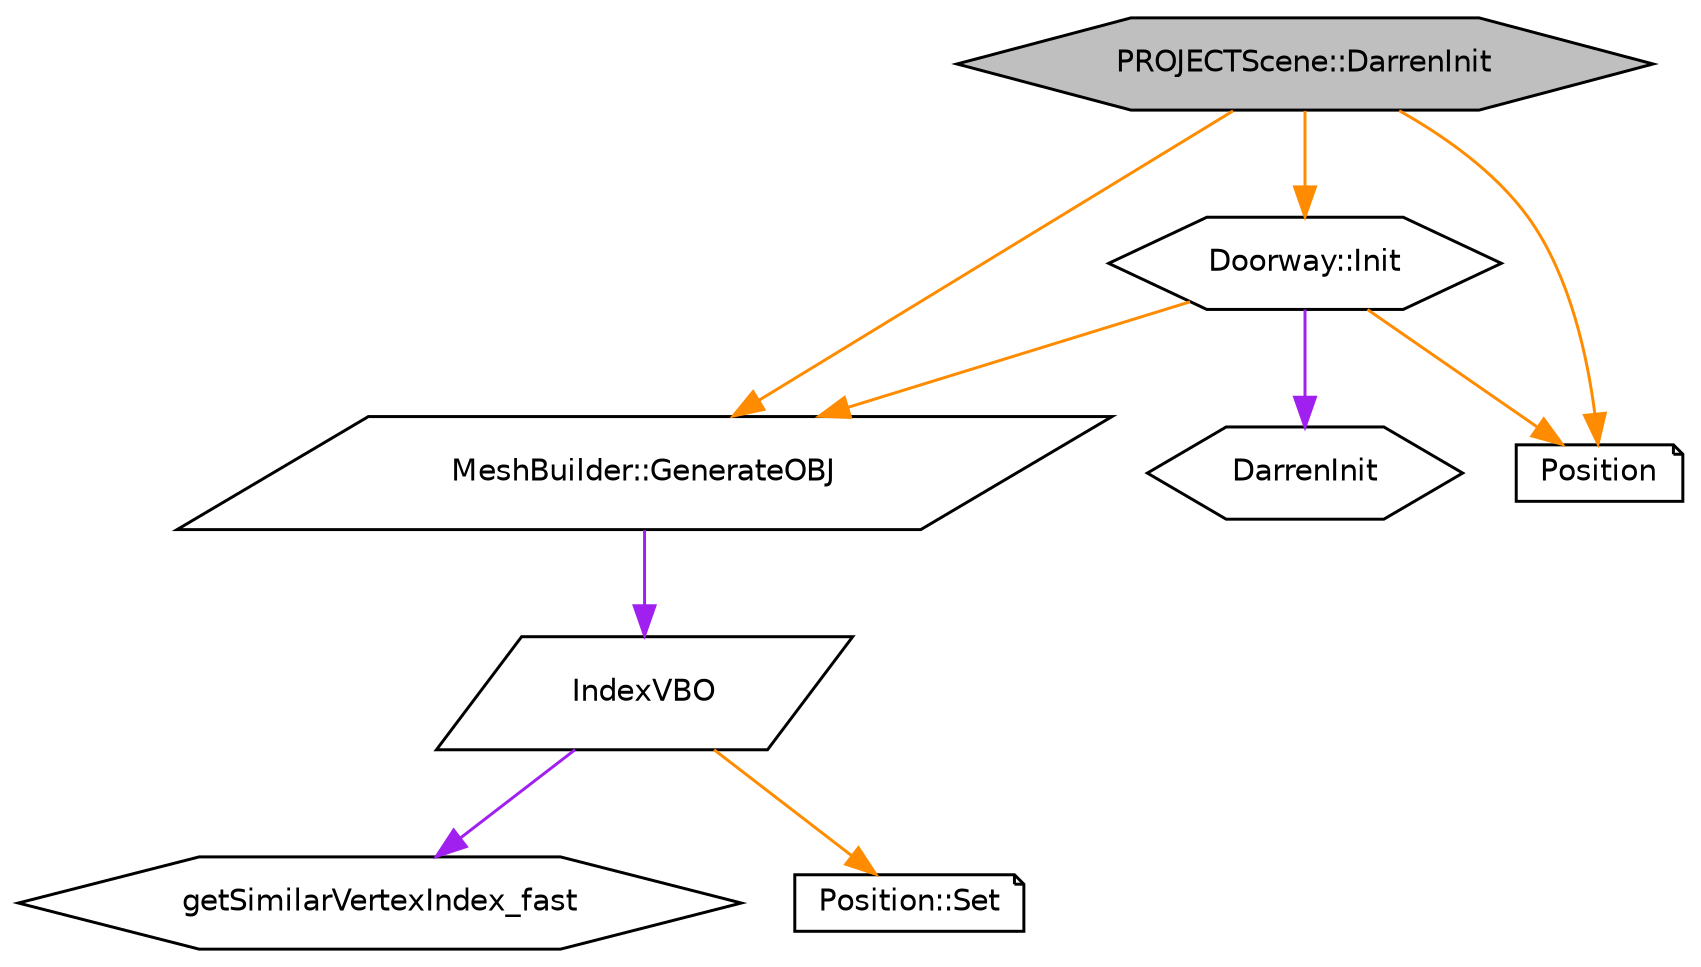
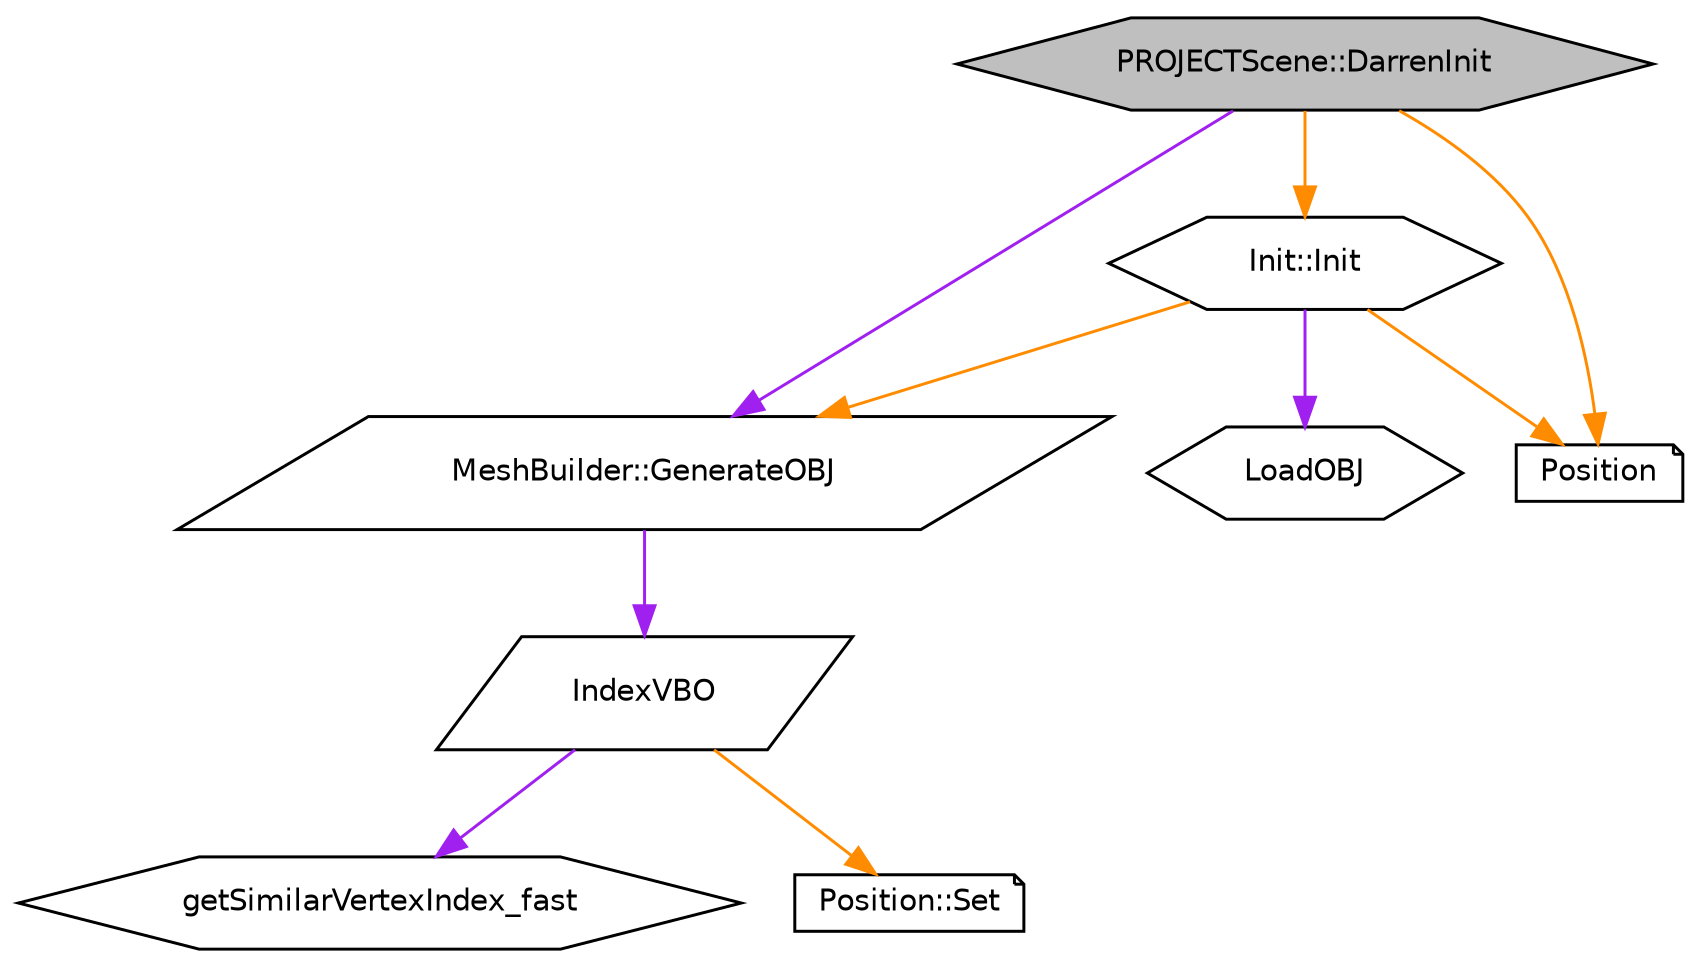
edge "PROJECTScene::DarrenInit" -> "MeshBuilder::GenerateOBJ": color darkorange -> purple
node "Doorway::Init": label "Doorway::Init" -> "Init::Init"
node "DarrenInit": label "DarrenInit" -> "LoadOBJ"
